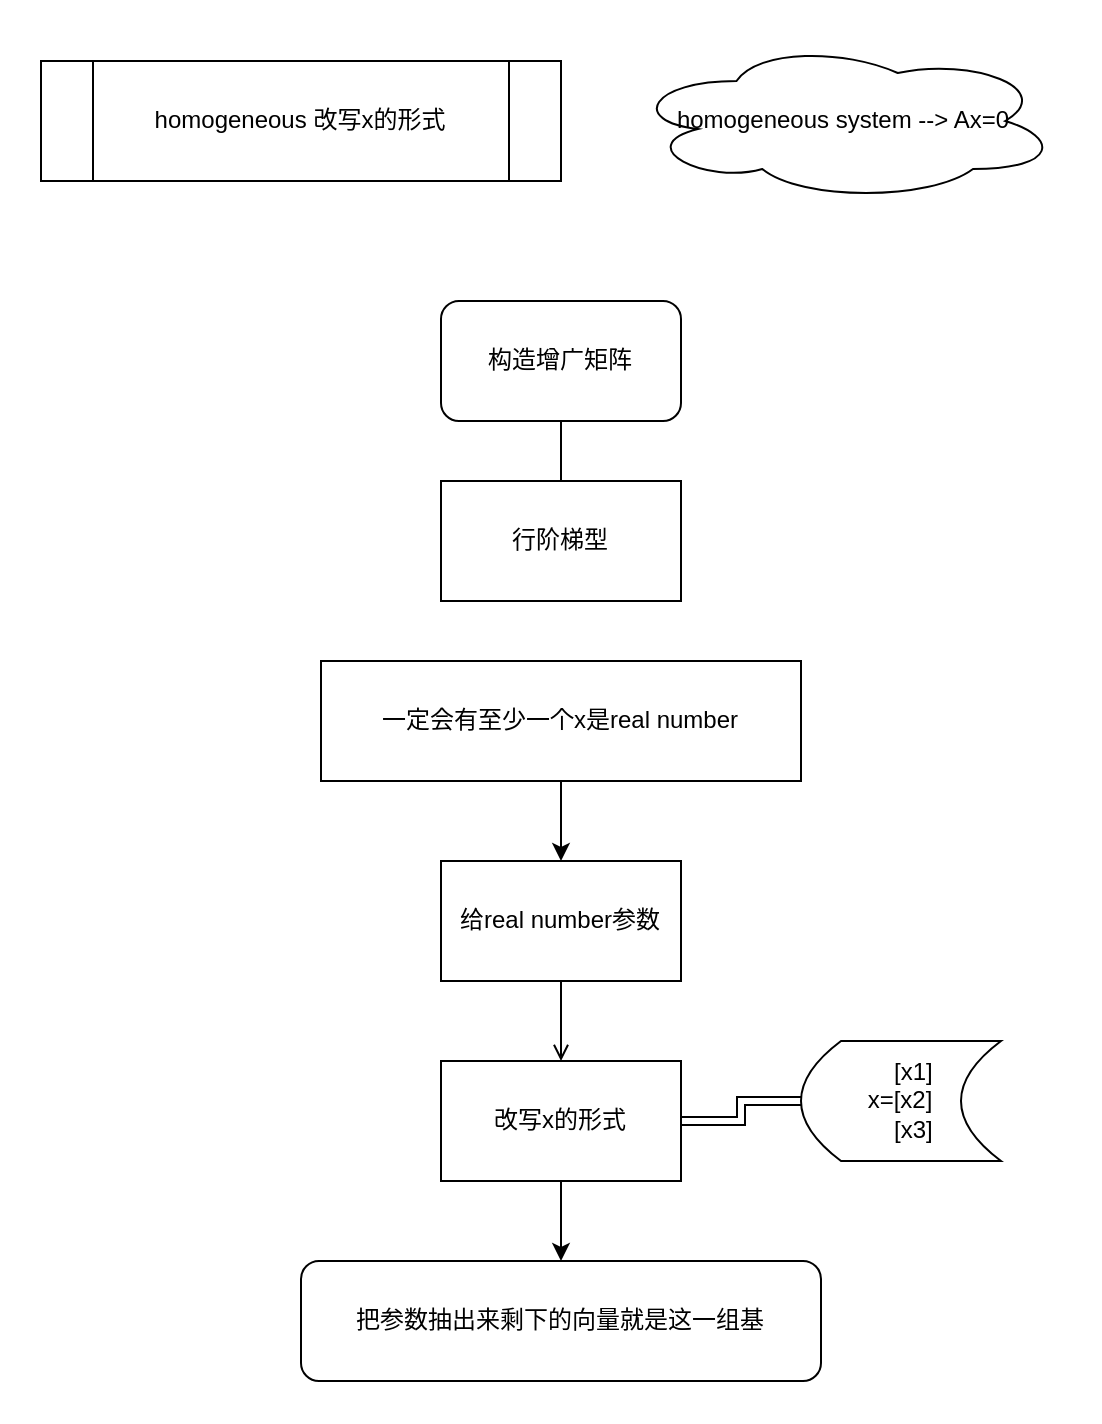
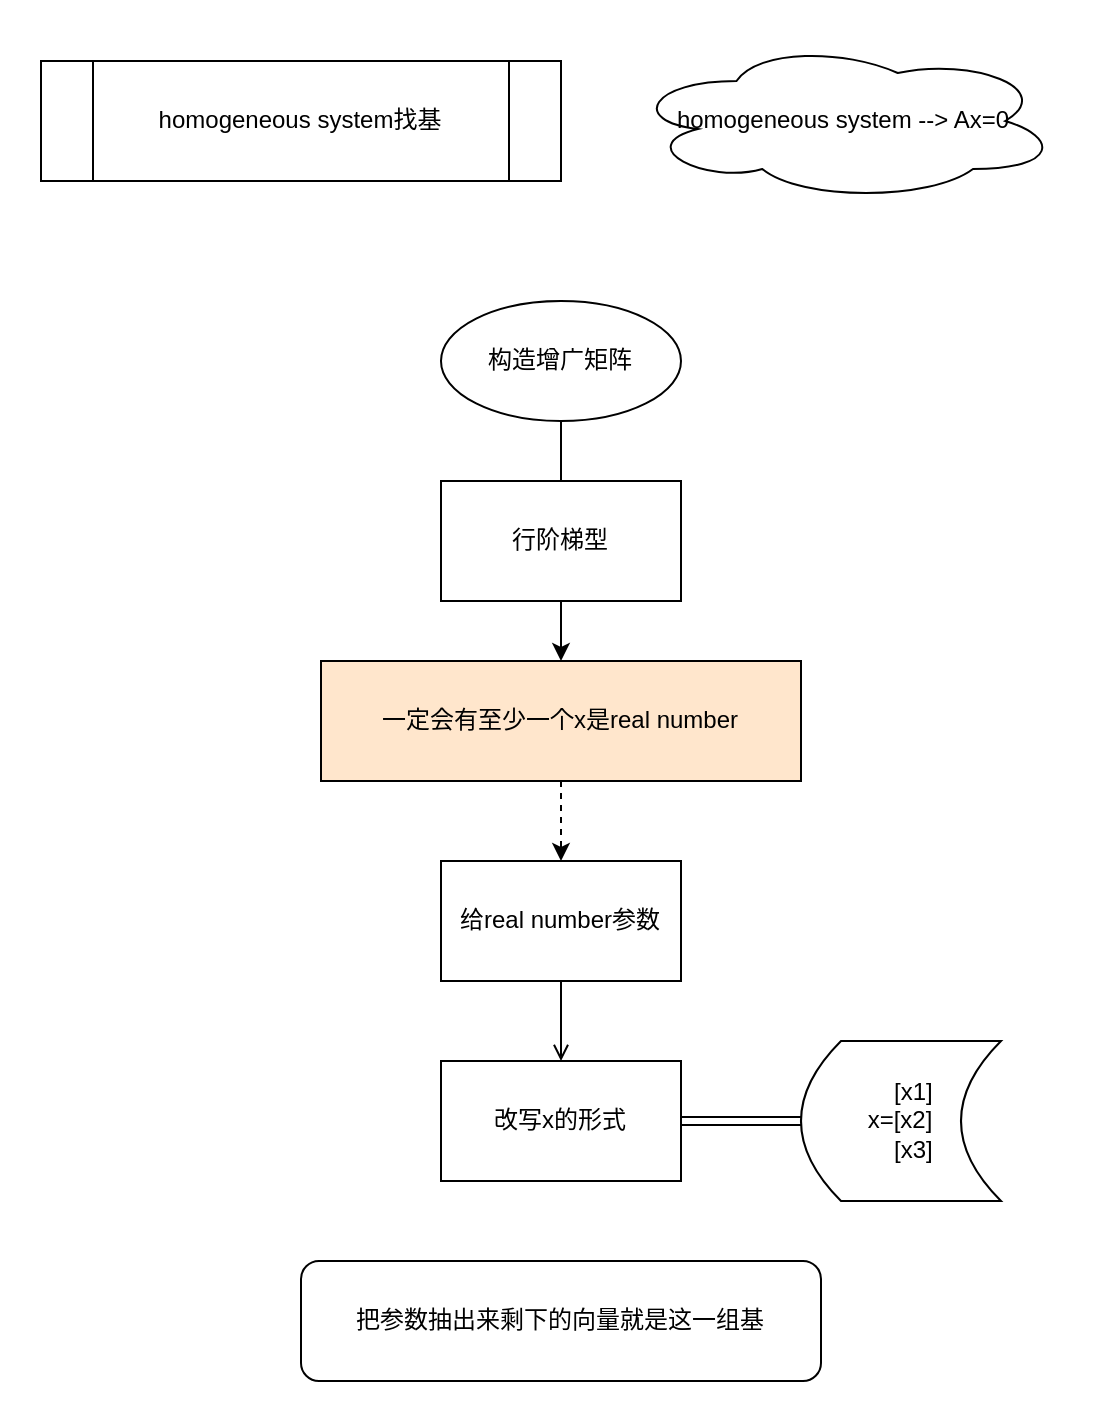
node "homogeneous 改写x的形式": label "homogeneous 改写x的形式" -> "homogeneous system找基"
node "构造增广矩阵": shape rounded rectangle -> ellipse
edge "行阶梯型" -> "一定会有至少一个x是real number": added
node "一定会有至少一个x是real number": fillcolor #ffffff -> #ffe6cc
edge "一定会有至少一个x是real number" -> "给real number参数": style solid -> dashed
node "[x1] x=[x2] [x3]": size 200x120 -> 200x160
edge "改写x的形式" -> "把参数抽出来剩下的向量就是这一组基": removed
